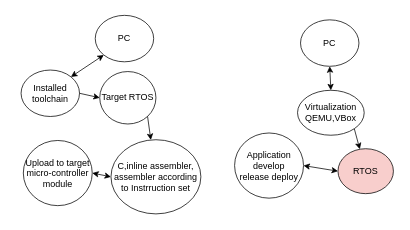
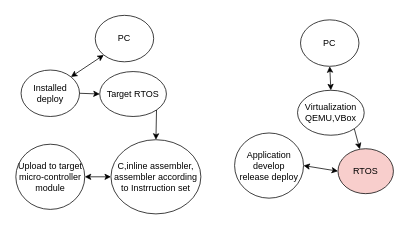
node "Installed toolchain": label "Installed toolchain" -> "Installed deploy"
node "Target RTOS": size 56x53 -> 67x45
node "Upload to target micro-controller module": moved (57, 173) -> (50, 177)
